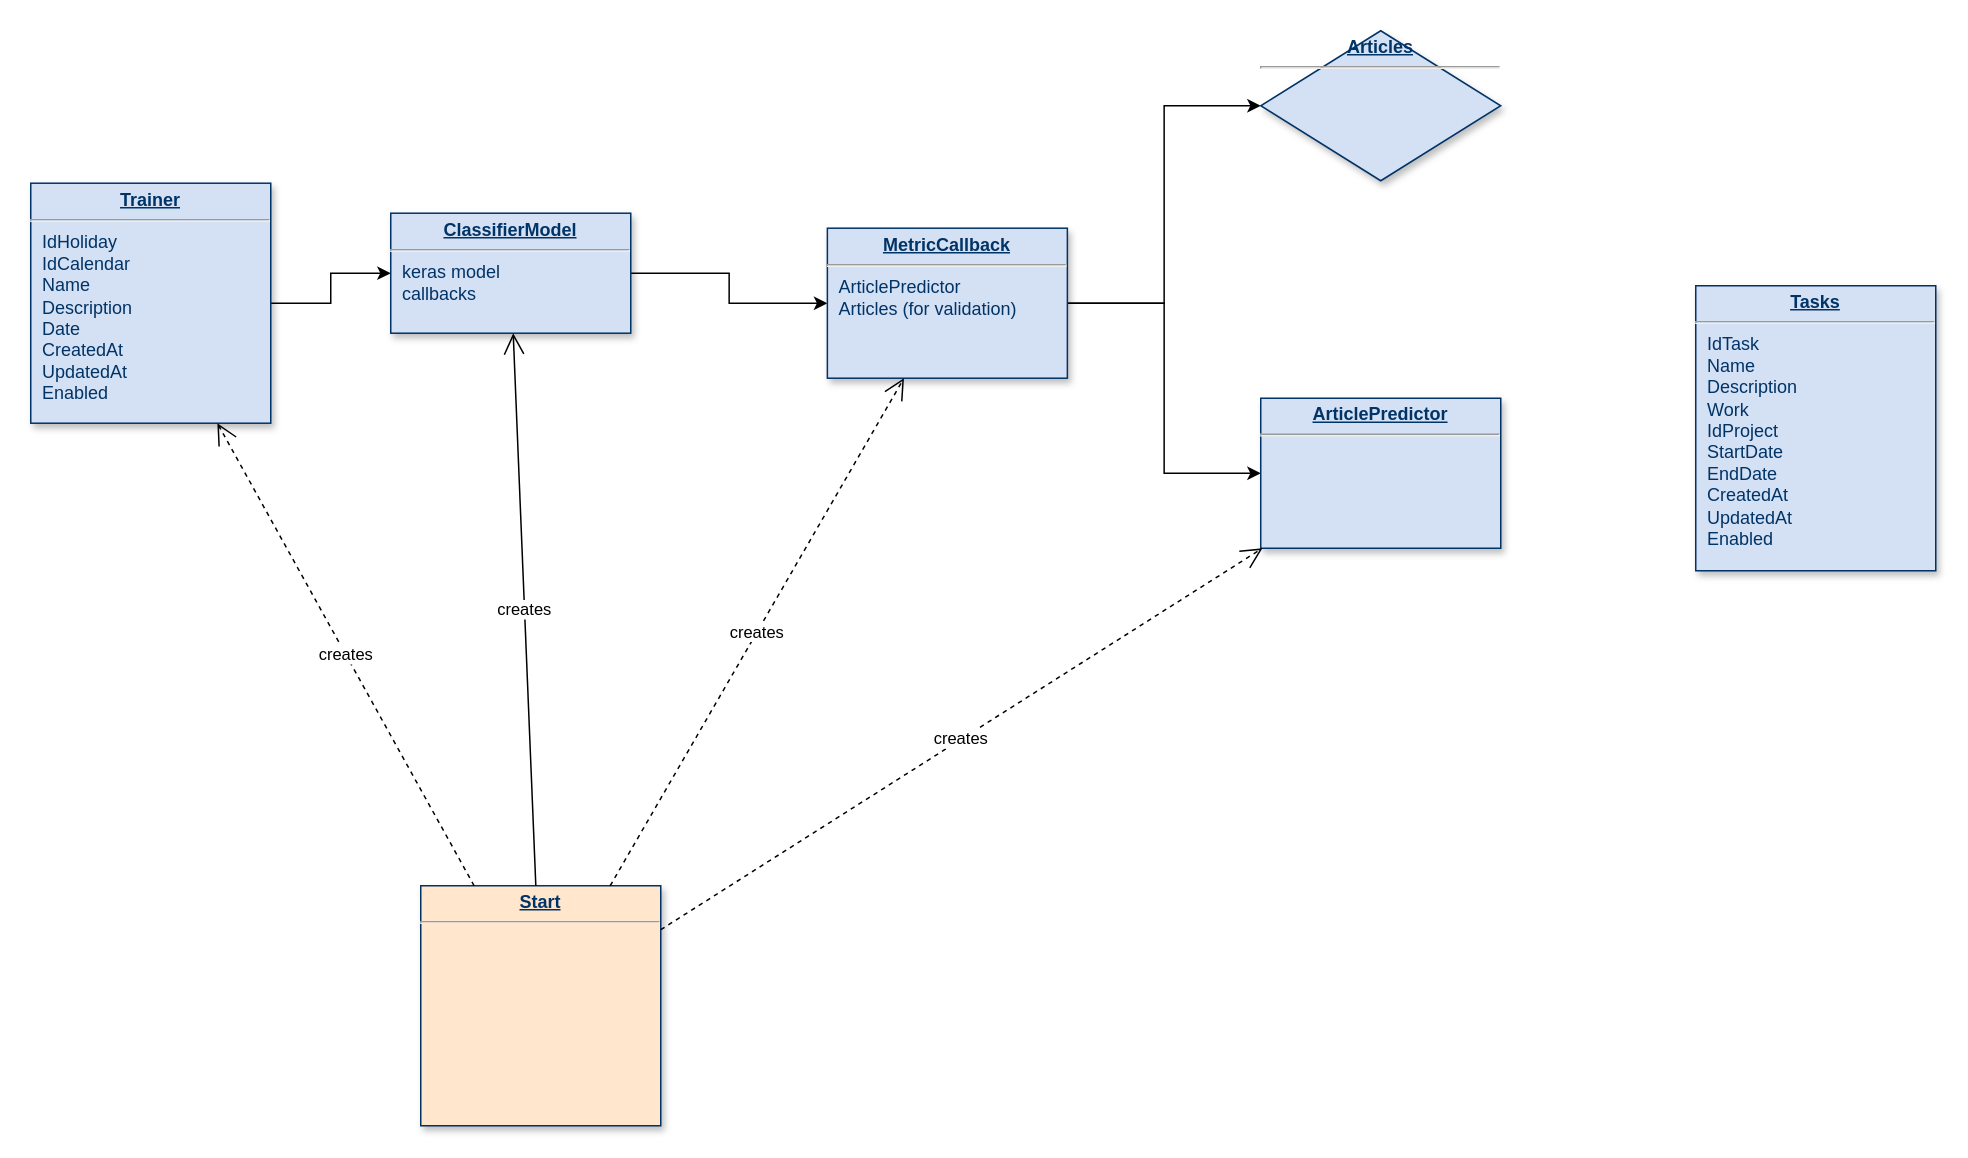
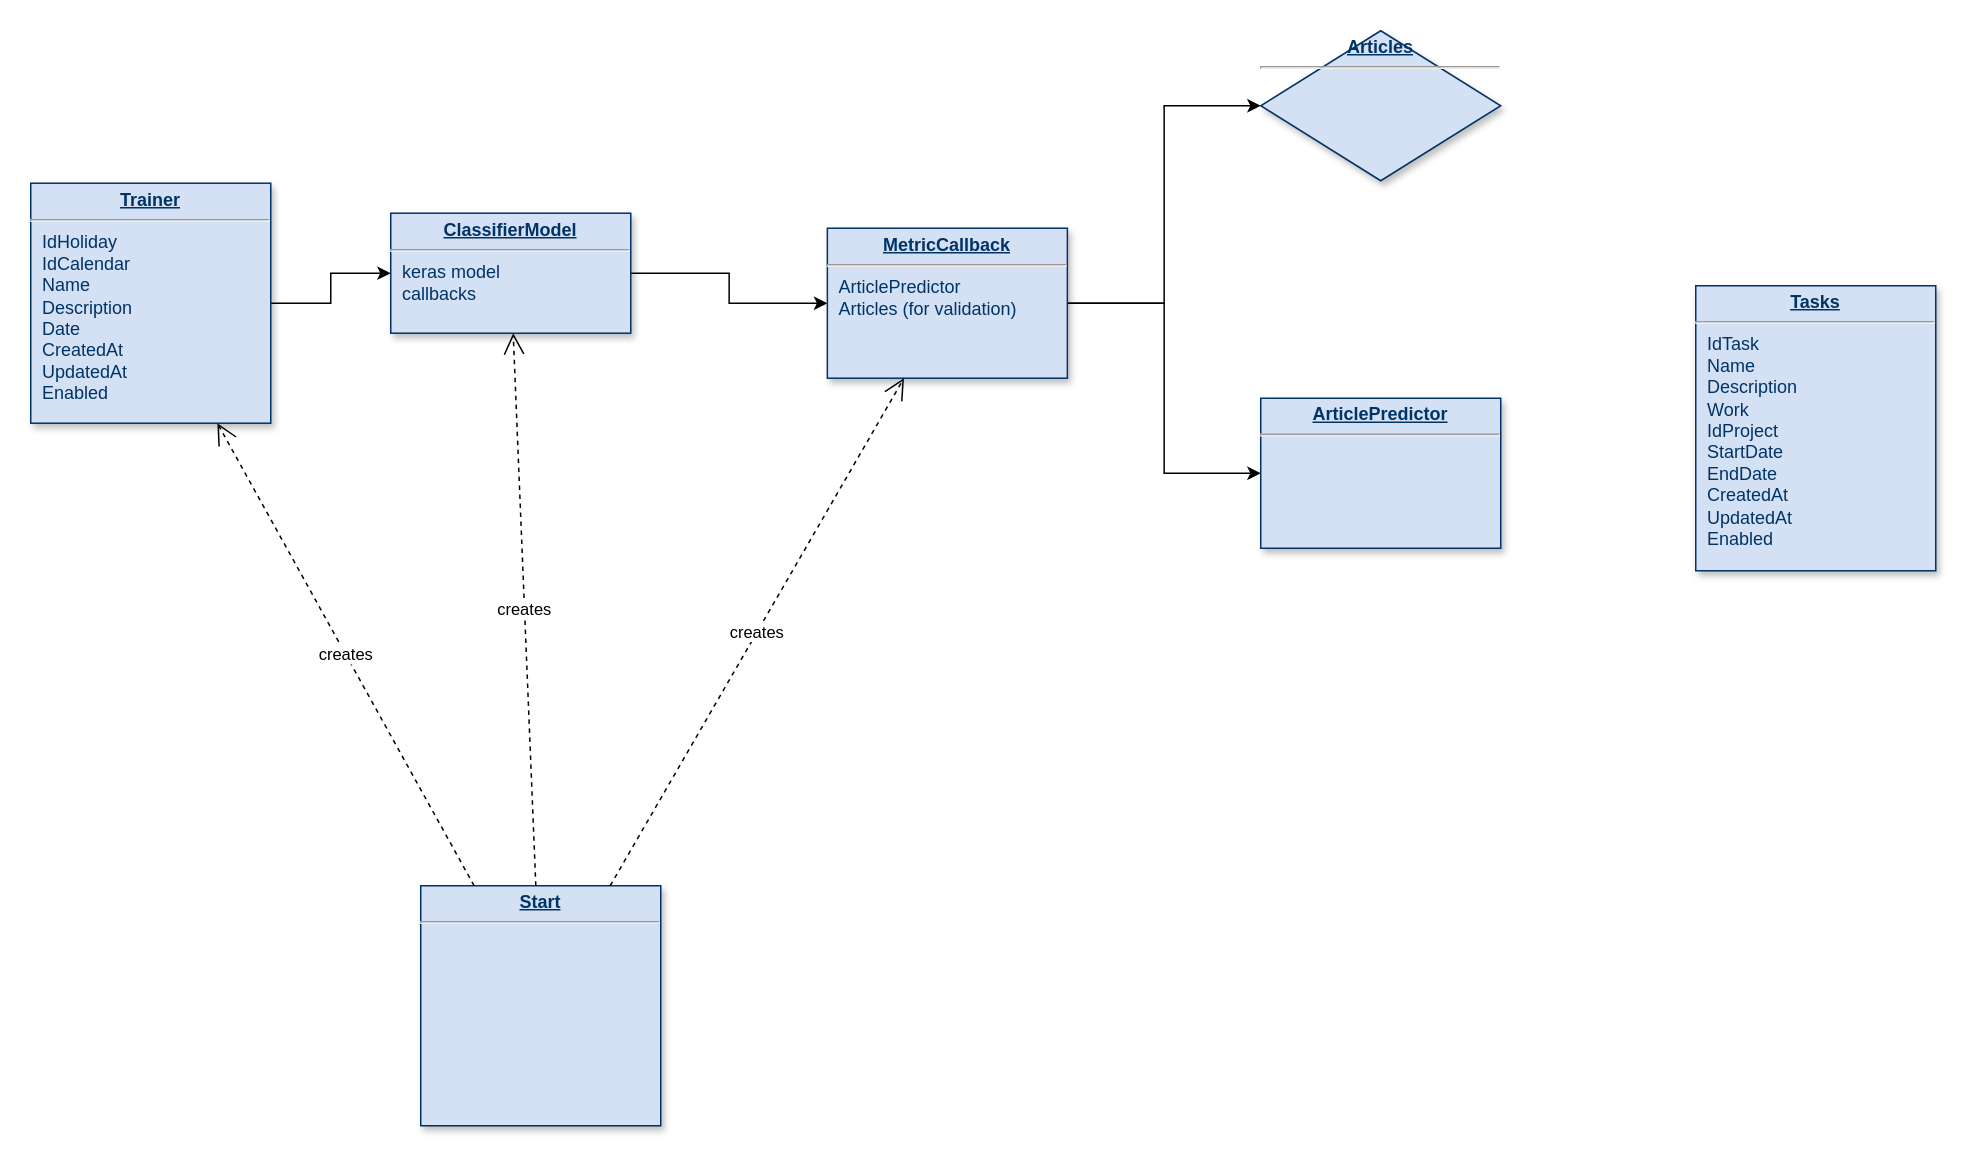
edge "Start" -> "ClassifierModel keras model callbacks": style solid -> dashed
edge "Start" -> "ArticlePredictor": removed, label "creates"
node "Start": fillcolor #ffe6cc -> #d4e1f5
